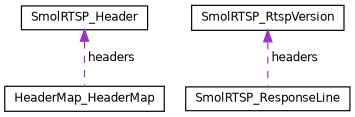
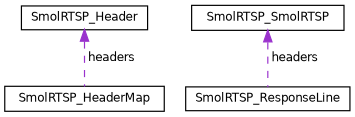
node "SmolRTSP_RtspVersion": label "SmolRTSP_RtspVersion" -> "SmolRTSP_SmolRTSP"
node "HeaderMap_HeaderMap": label "HeaderMap_HeaderMap" -> "SmolRTSP_HeaderMap"
